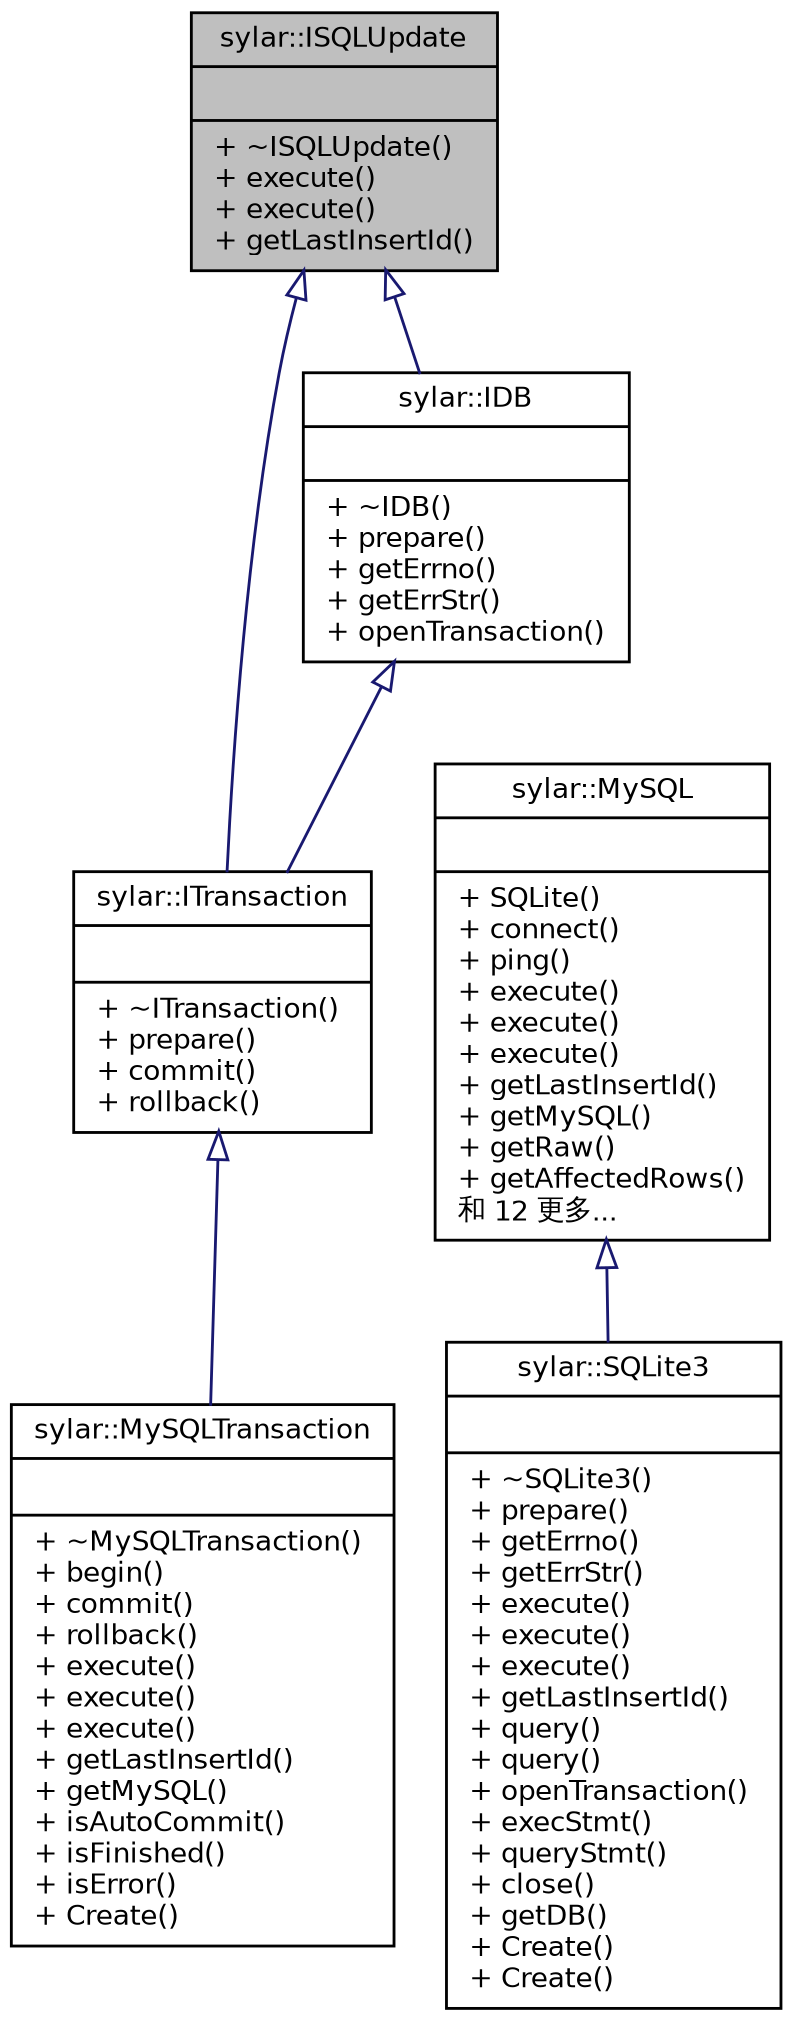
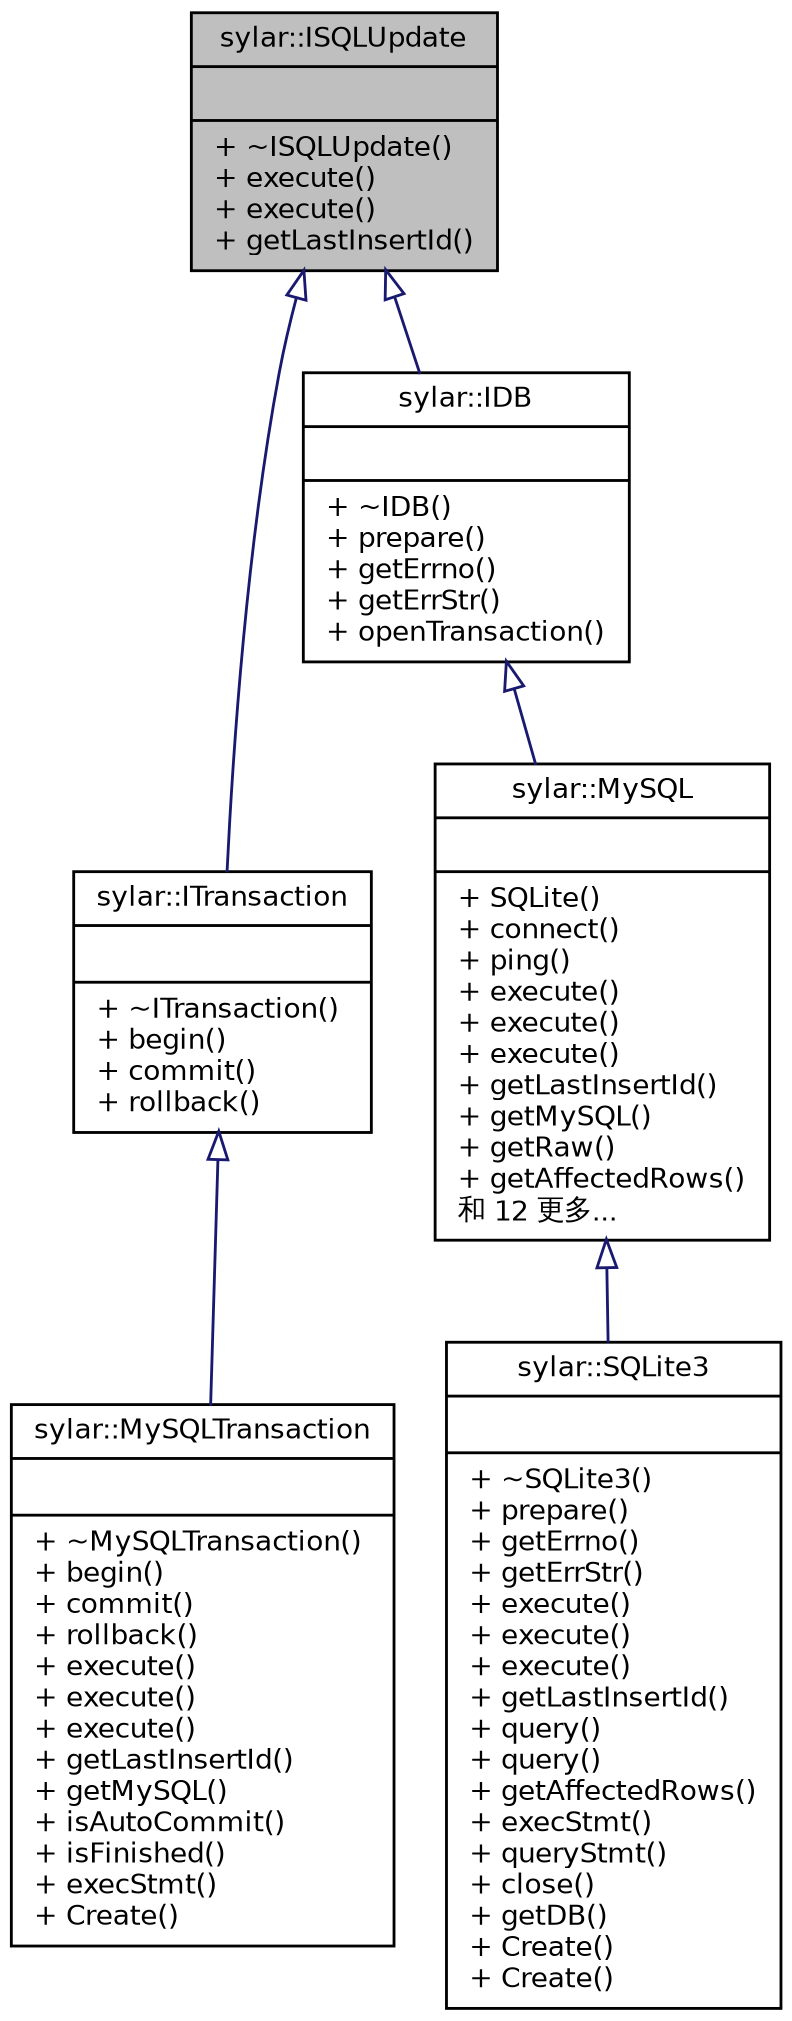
edge "sylar::ITransaction" -> "sylar::IDB": now "sylar::MySQL" -> "sylar::IDB"
node "sylar::ITransaction": text "+ prepare()" -> "+ begin()"
node "sylar::SQLite3": text "+ openTransaction()" -> "+ getAffectedRows()"
node "sylar::MySQLTransaction": text "+ isError()" -> "+ execStmt()"
